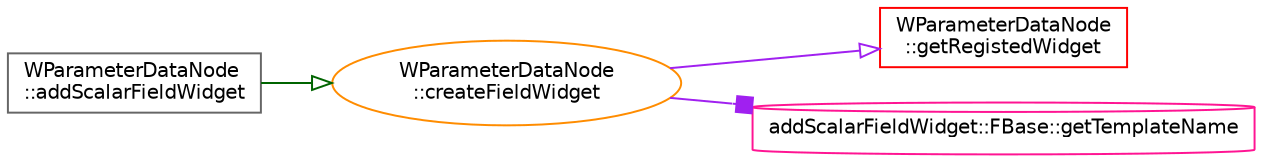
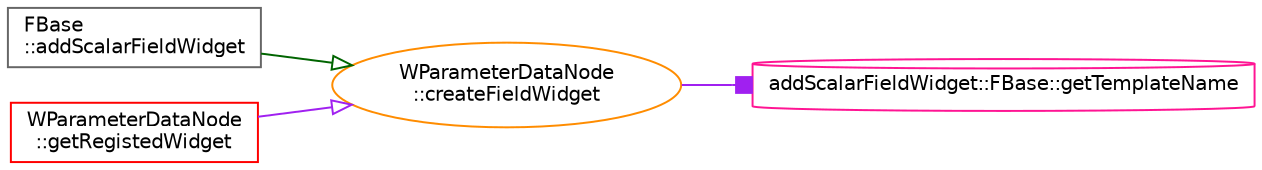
edge "WParameterDataNode ::createFieldWidget" -> "WParameterDataNode ::getRegistedWidget": reversed
node "WParameterDataNode ::addScalarFieldWidget": label "WParameterDataNode ::addScalarFieldWidget" -> "FBase ::addScalarFieldWidget"
